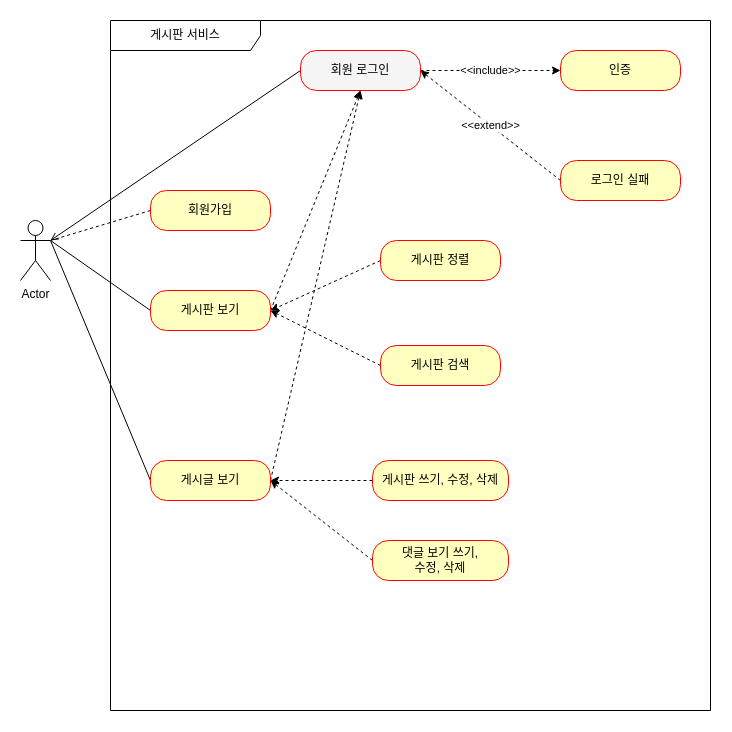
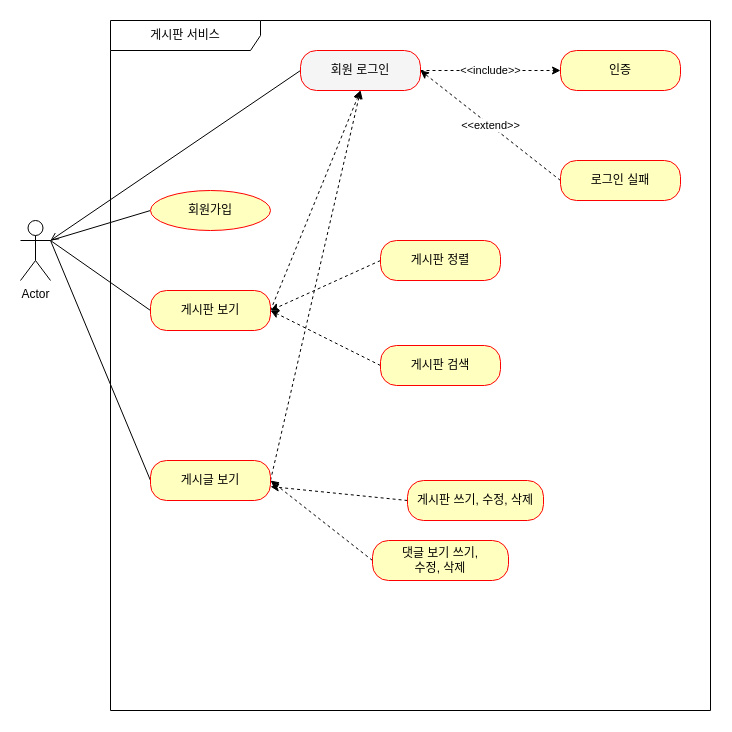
node "회원가입": shape rounded rectangle -> ellipse
edge "회원가입" -- "Actor": style dashed -> solid
node "게시판 쓰기, 수정, 삭제": moved (441, 481) -> (476, 501)
